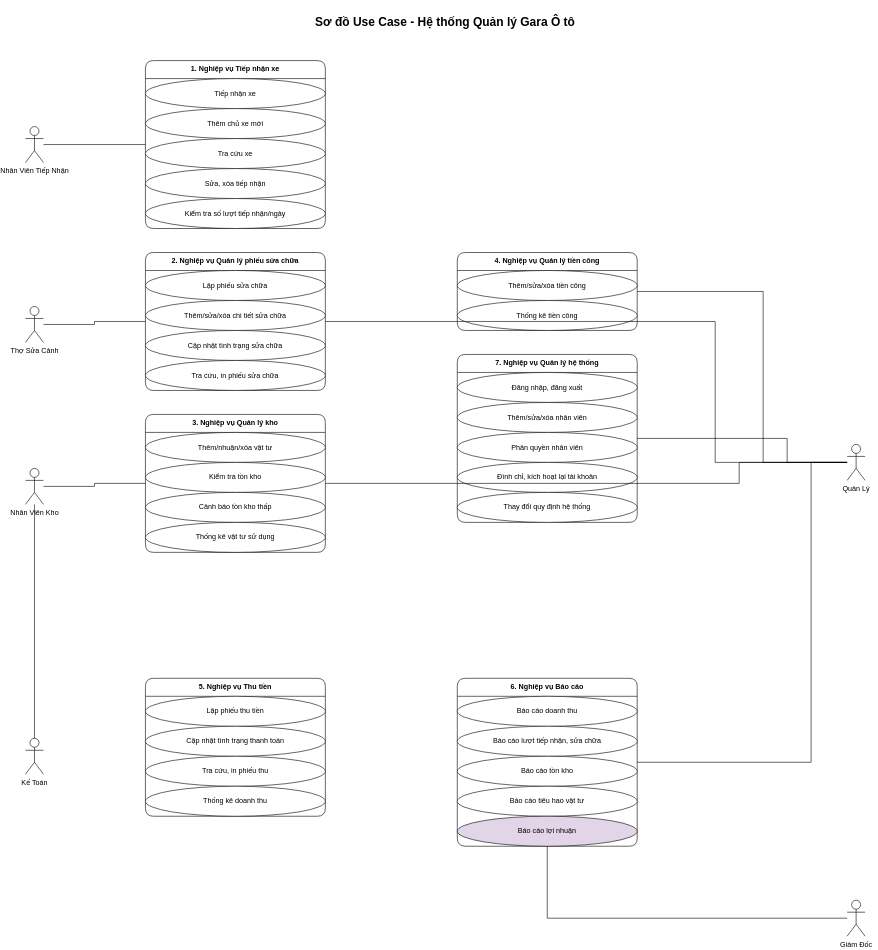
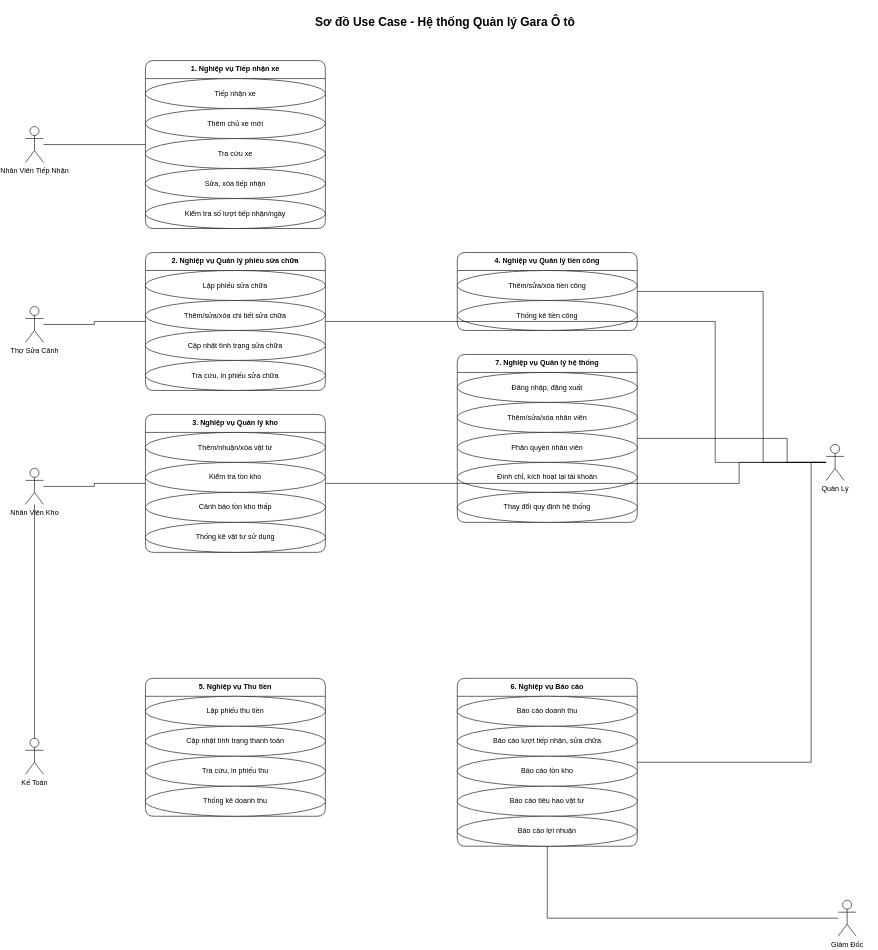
node "Quản Lý": moved (857, 462) -> (836, 462)
node "Báo cáo lợi nhuận": fillcolor #e1d5e7 -> #ffffff
node "Giám Đốc": moved (857, 918) -> (848, 918)
